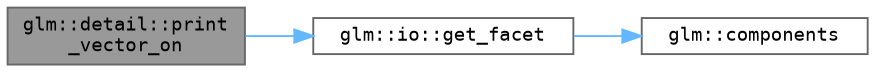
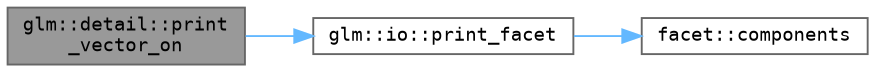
node "glm::io::get_facet": label "glm::io::get_facet" -> "glm::io::print_facet"
node "glm::components": label "glm::components" -> "facet::components"
